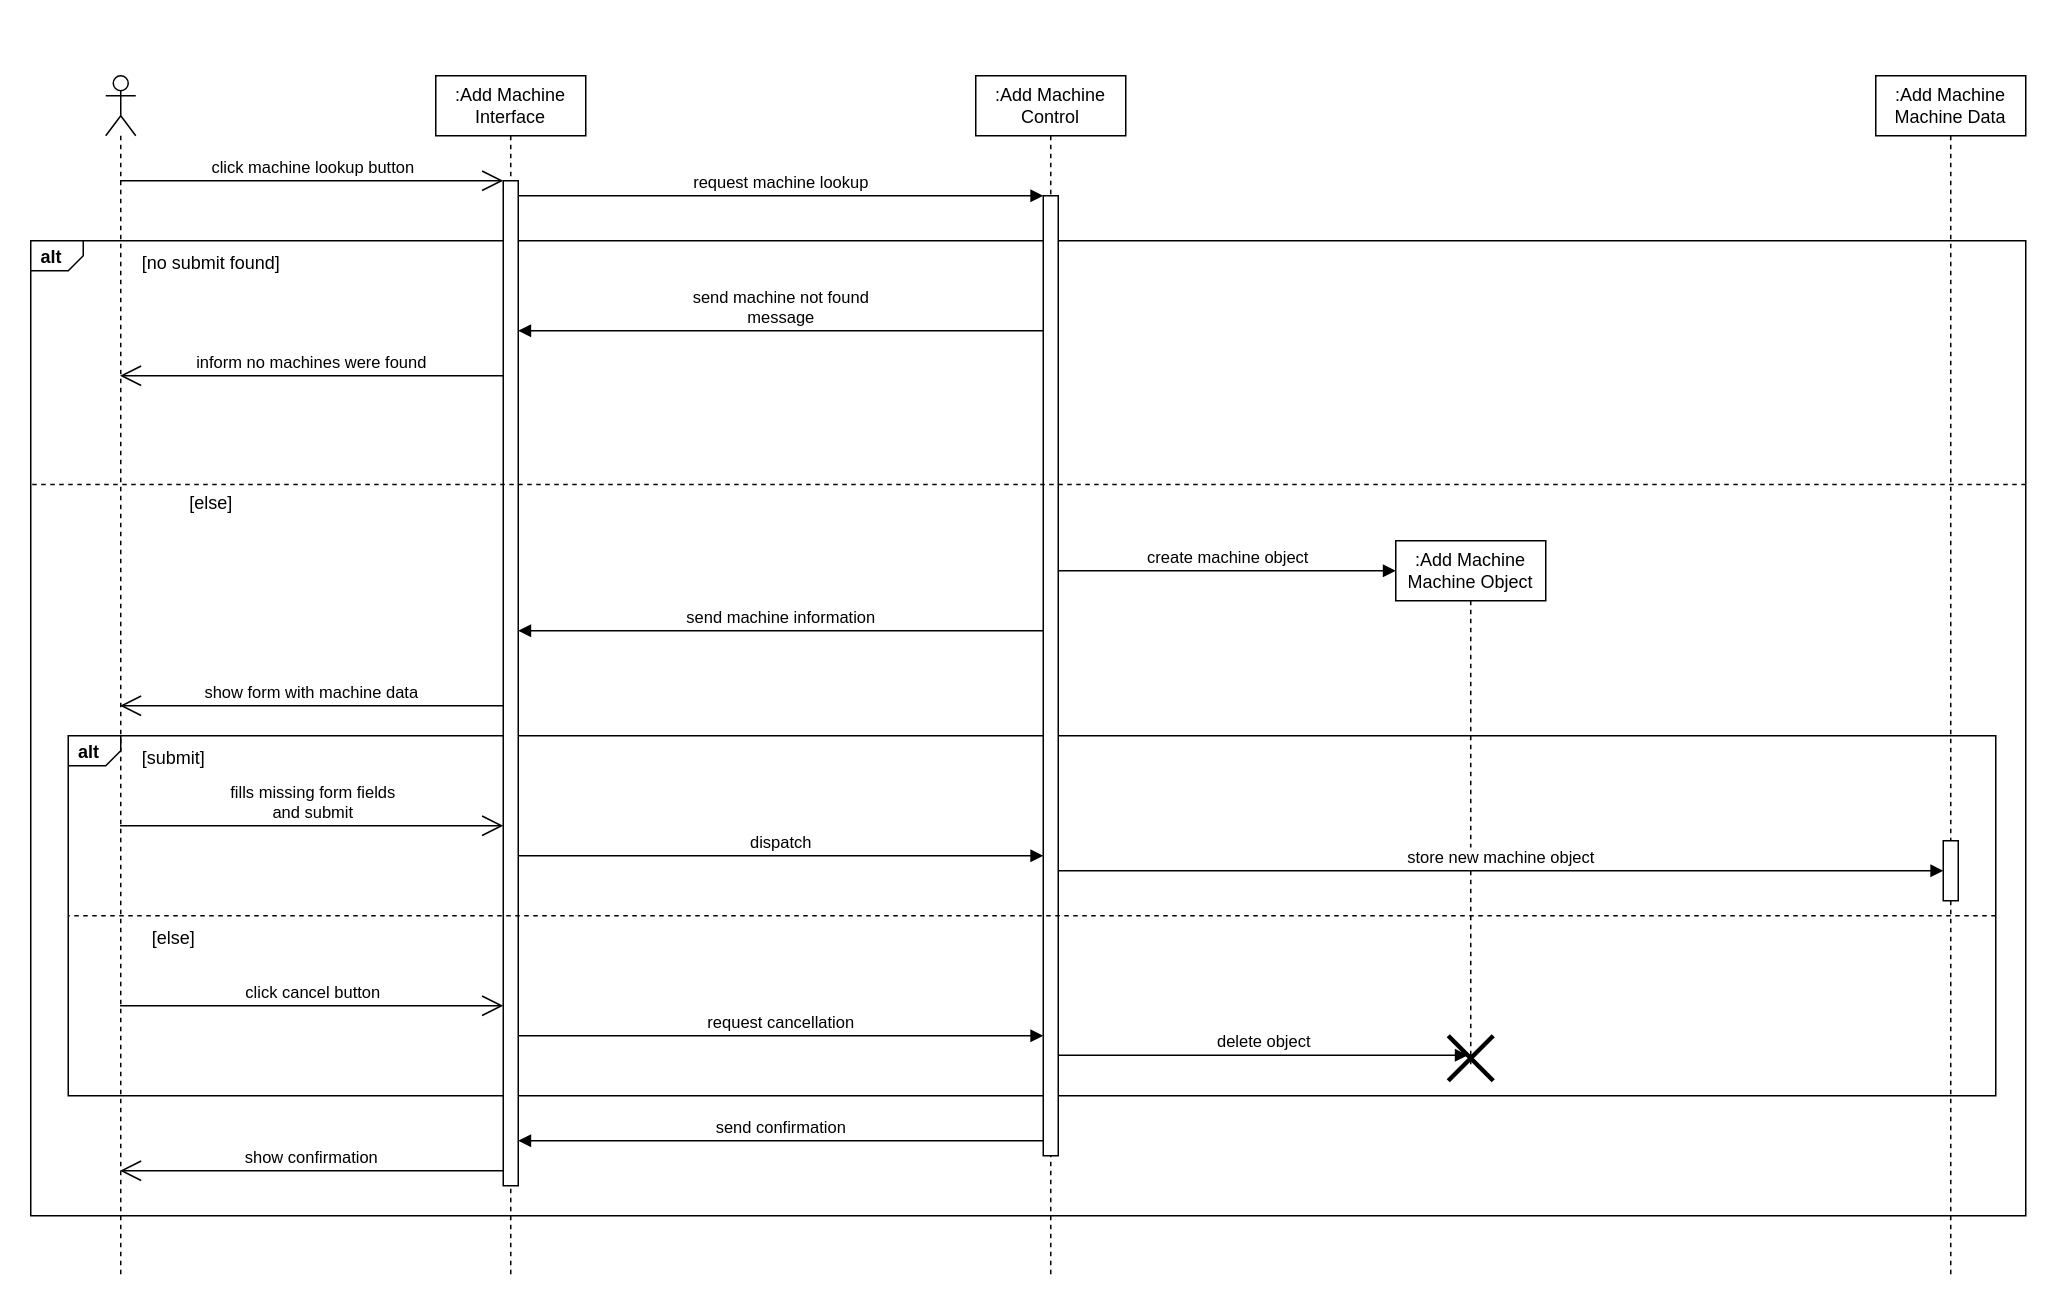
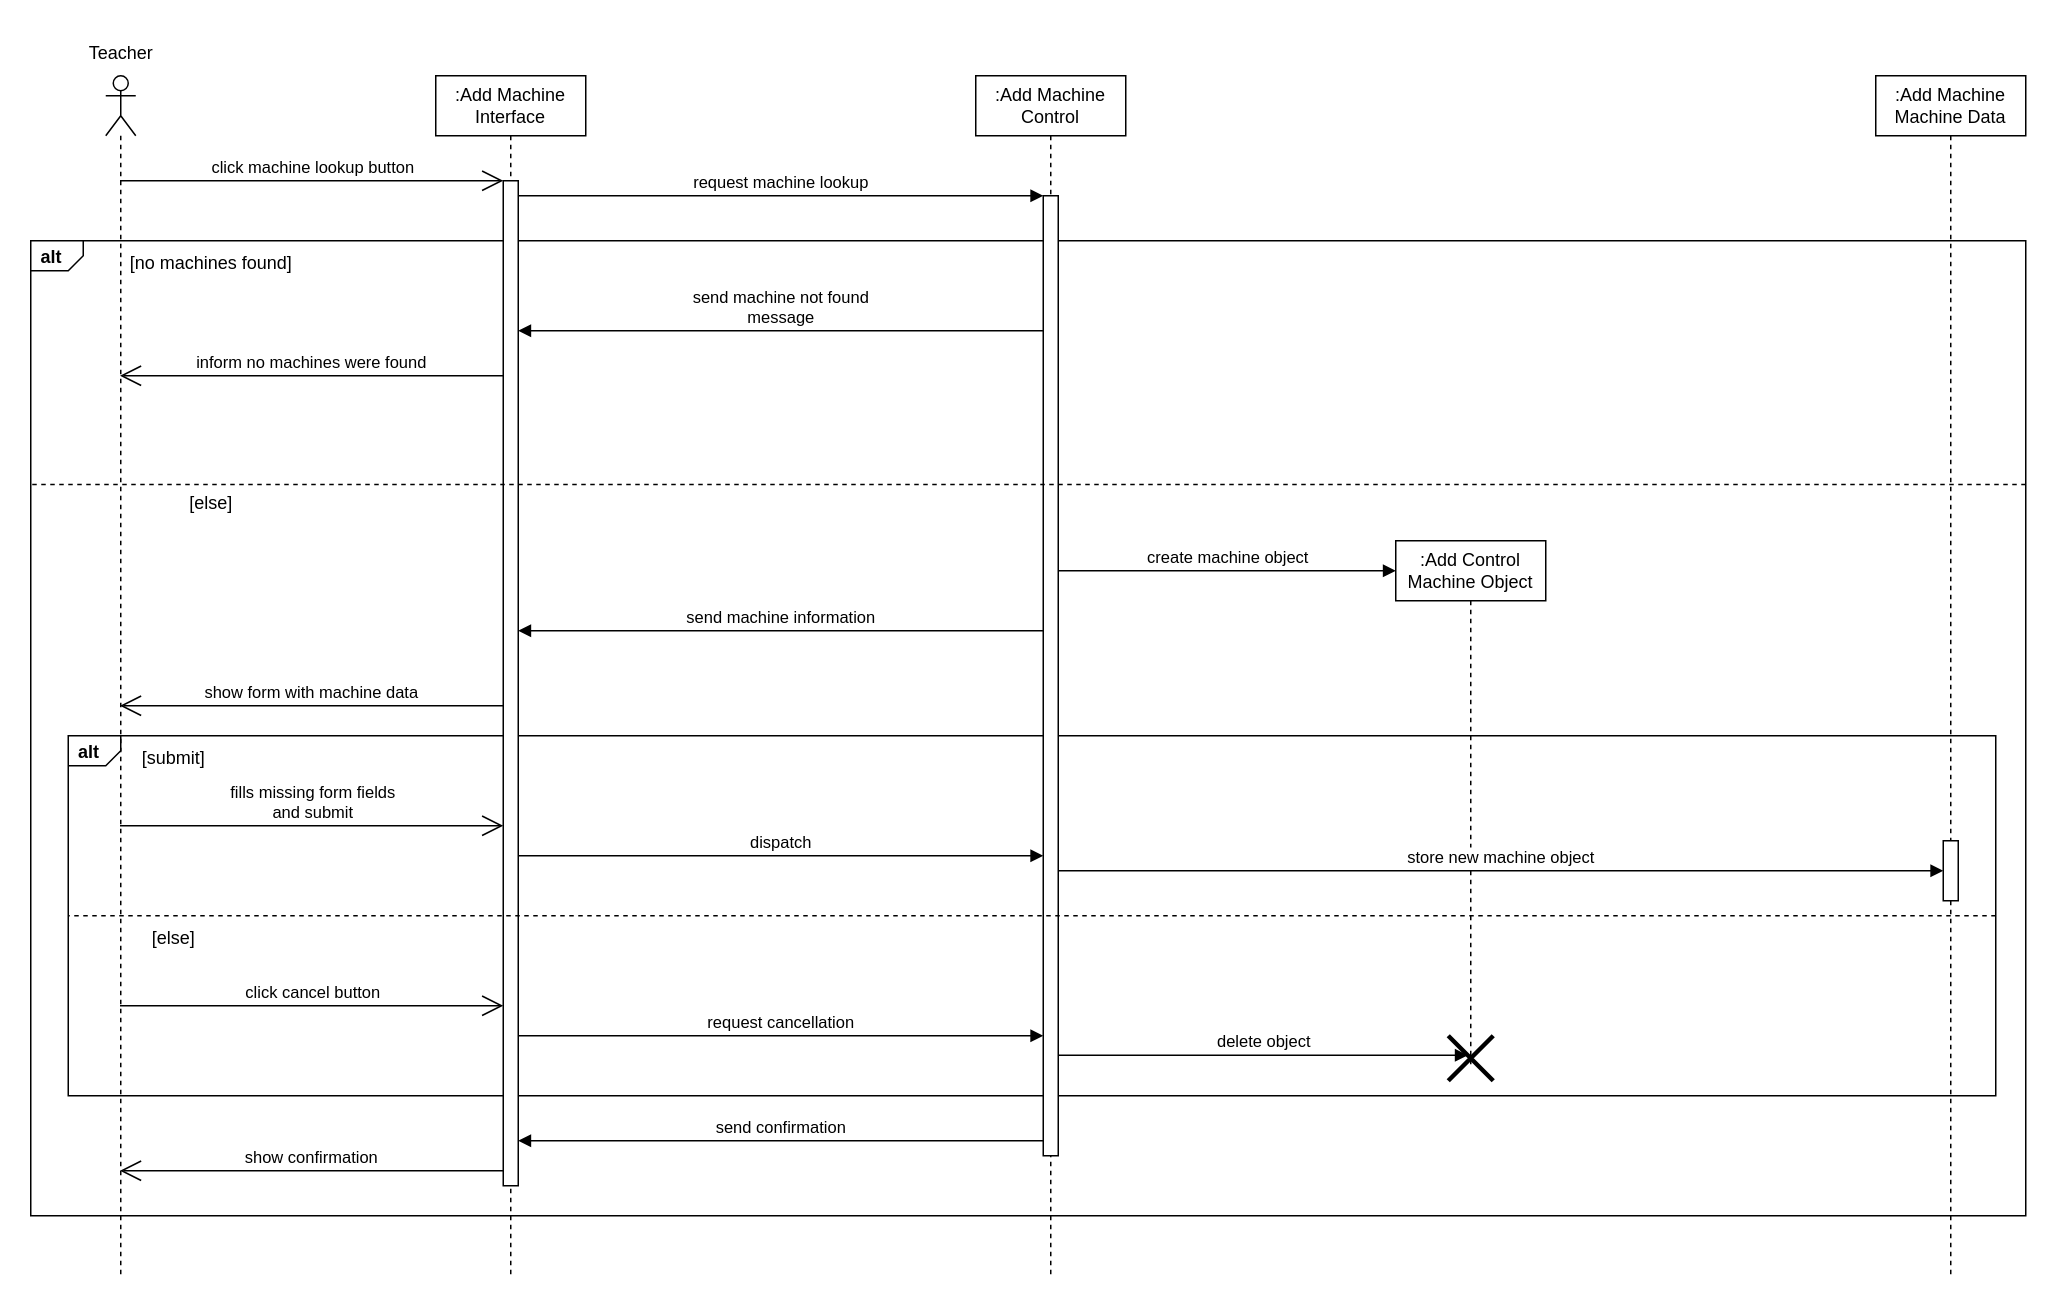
node "Teacher": added
node "[no submit found]": label "[no submit found]" -> "[no machines found]"
node ":Add Machine Machine Object": label ":Add Machine Machine Object" -> ":Add Control Machine Object"
